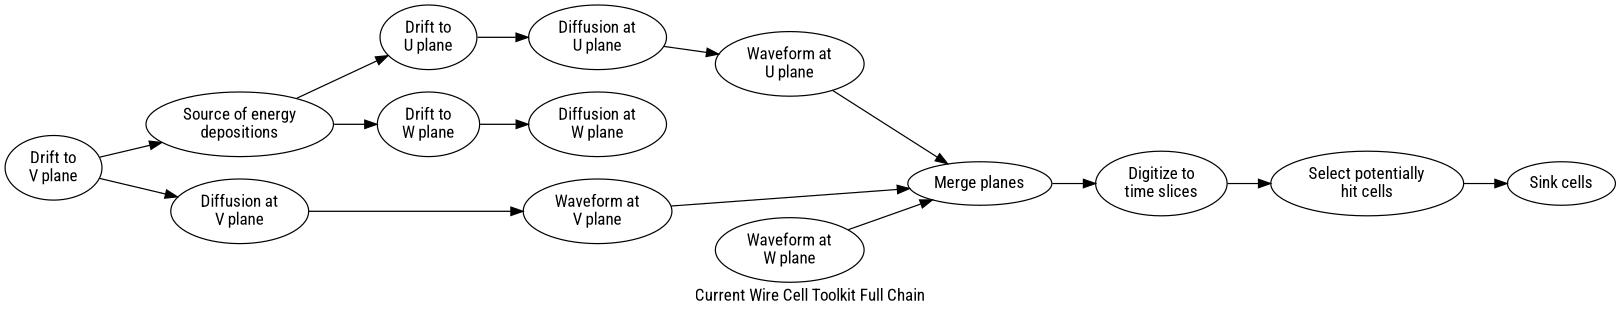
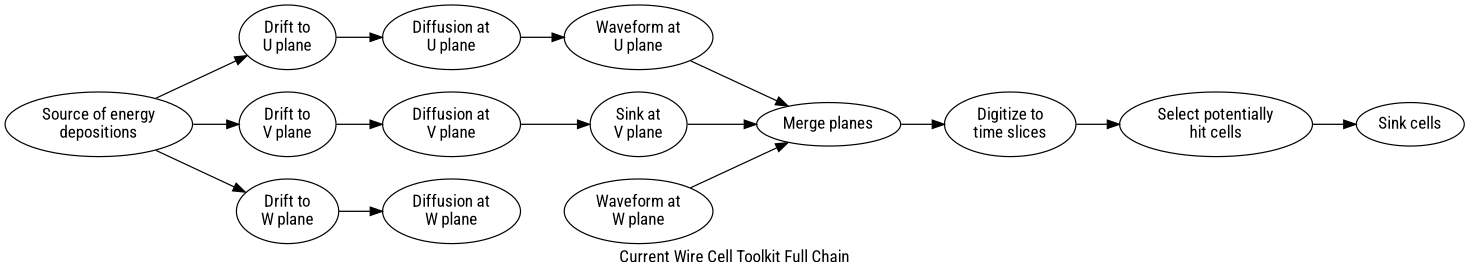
edge "Drift to V plane" -> "Source of energy depositions": reversed
node "Waveform at V plane": label "Waveform at V plane" -> "Sink at V plane"
